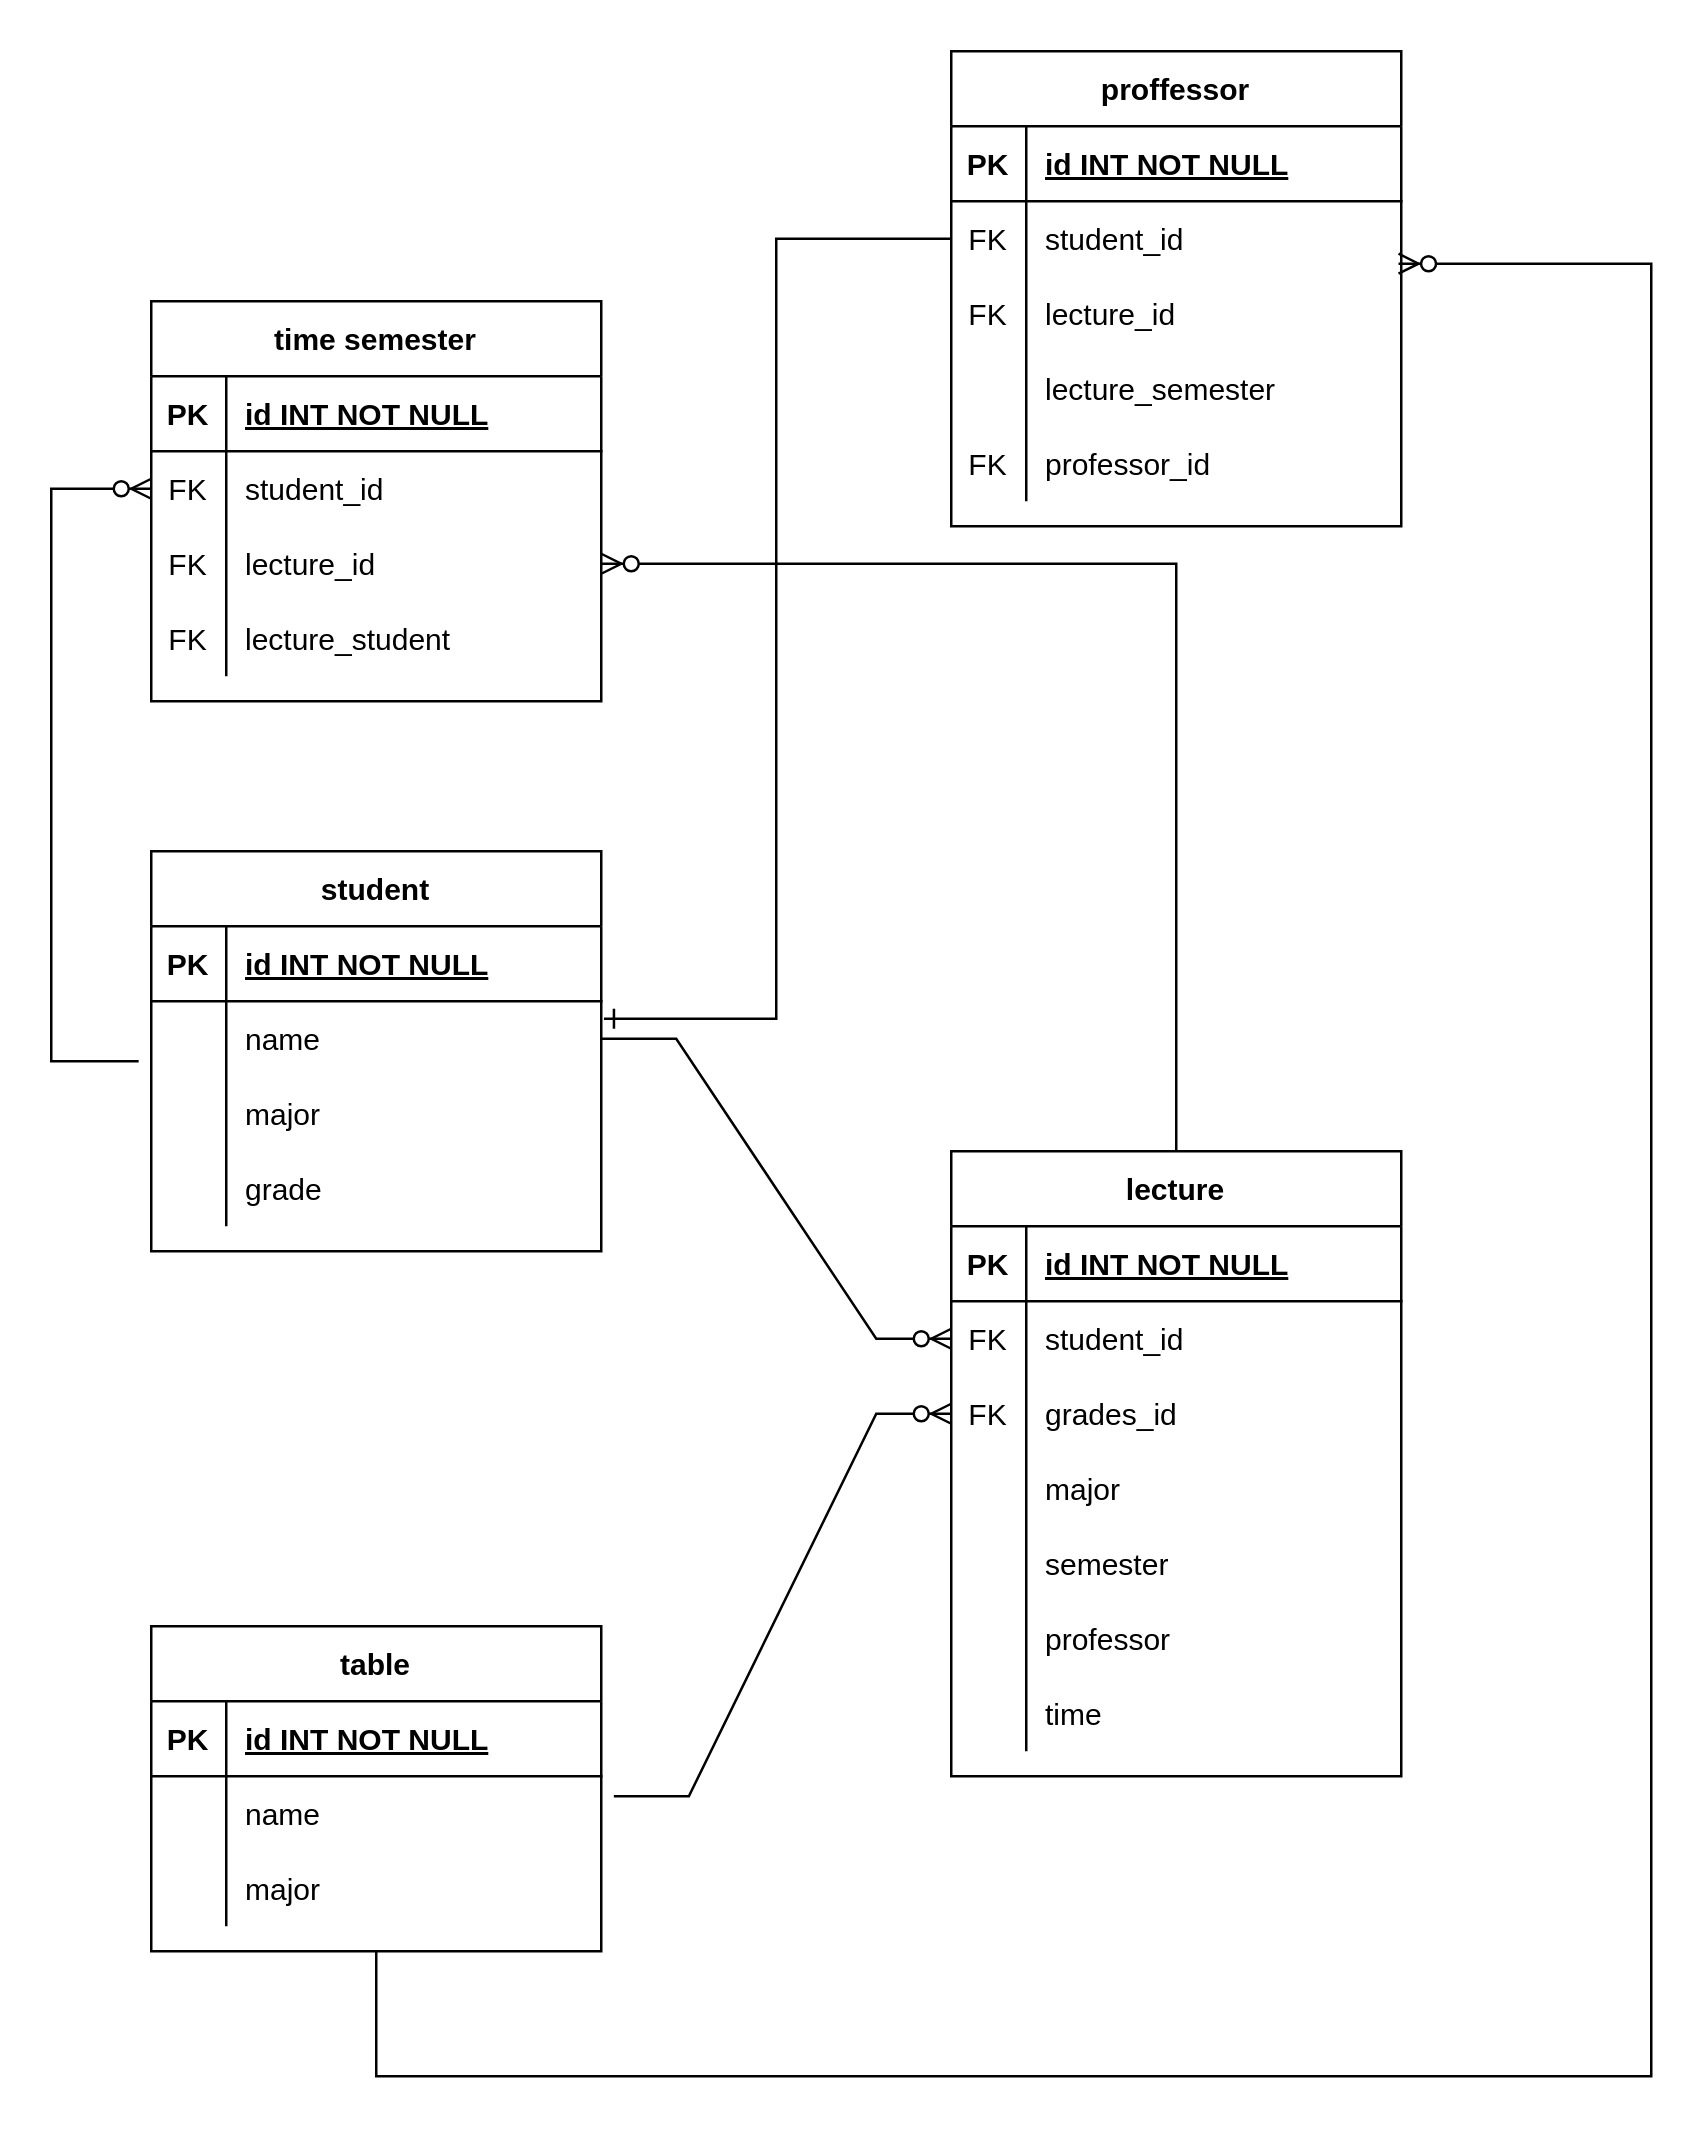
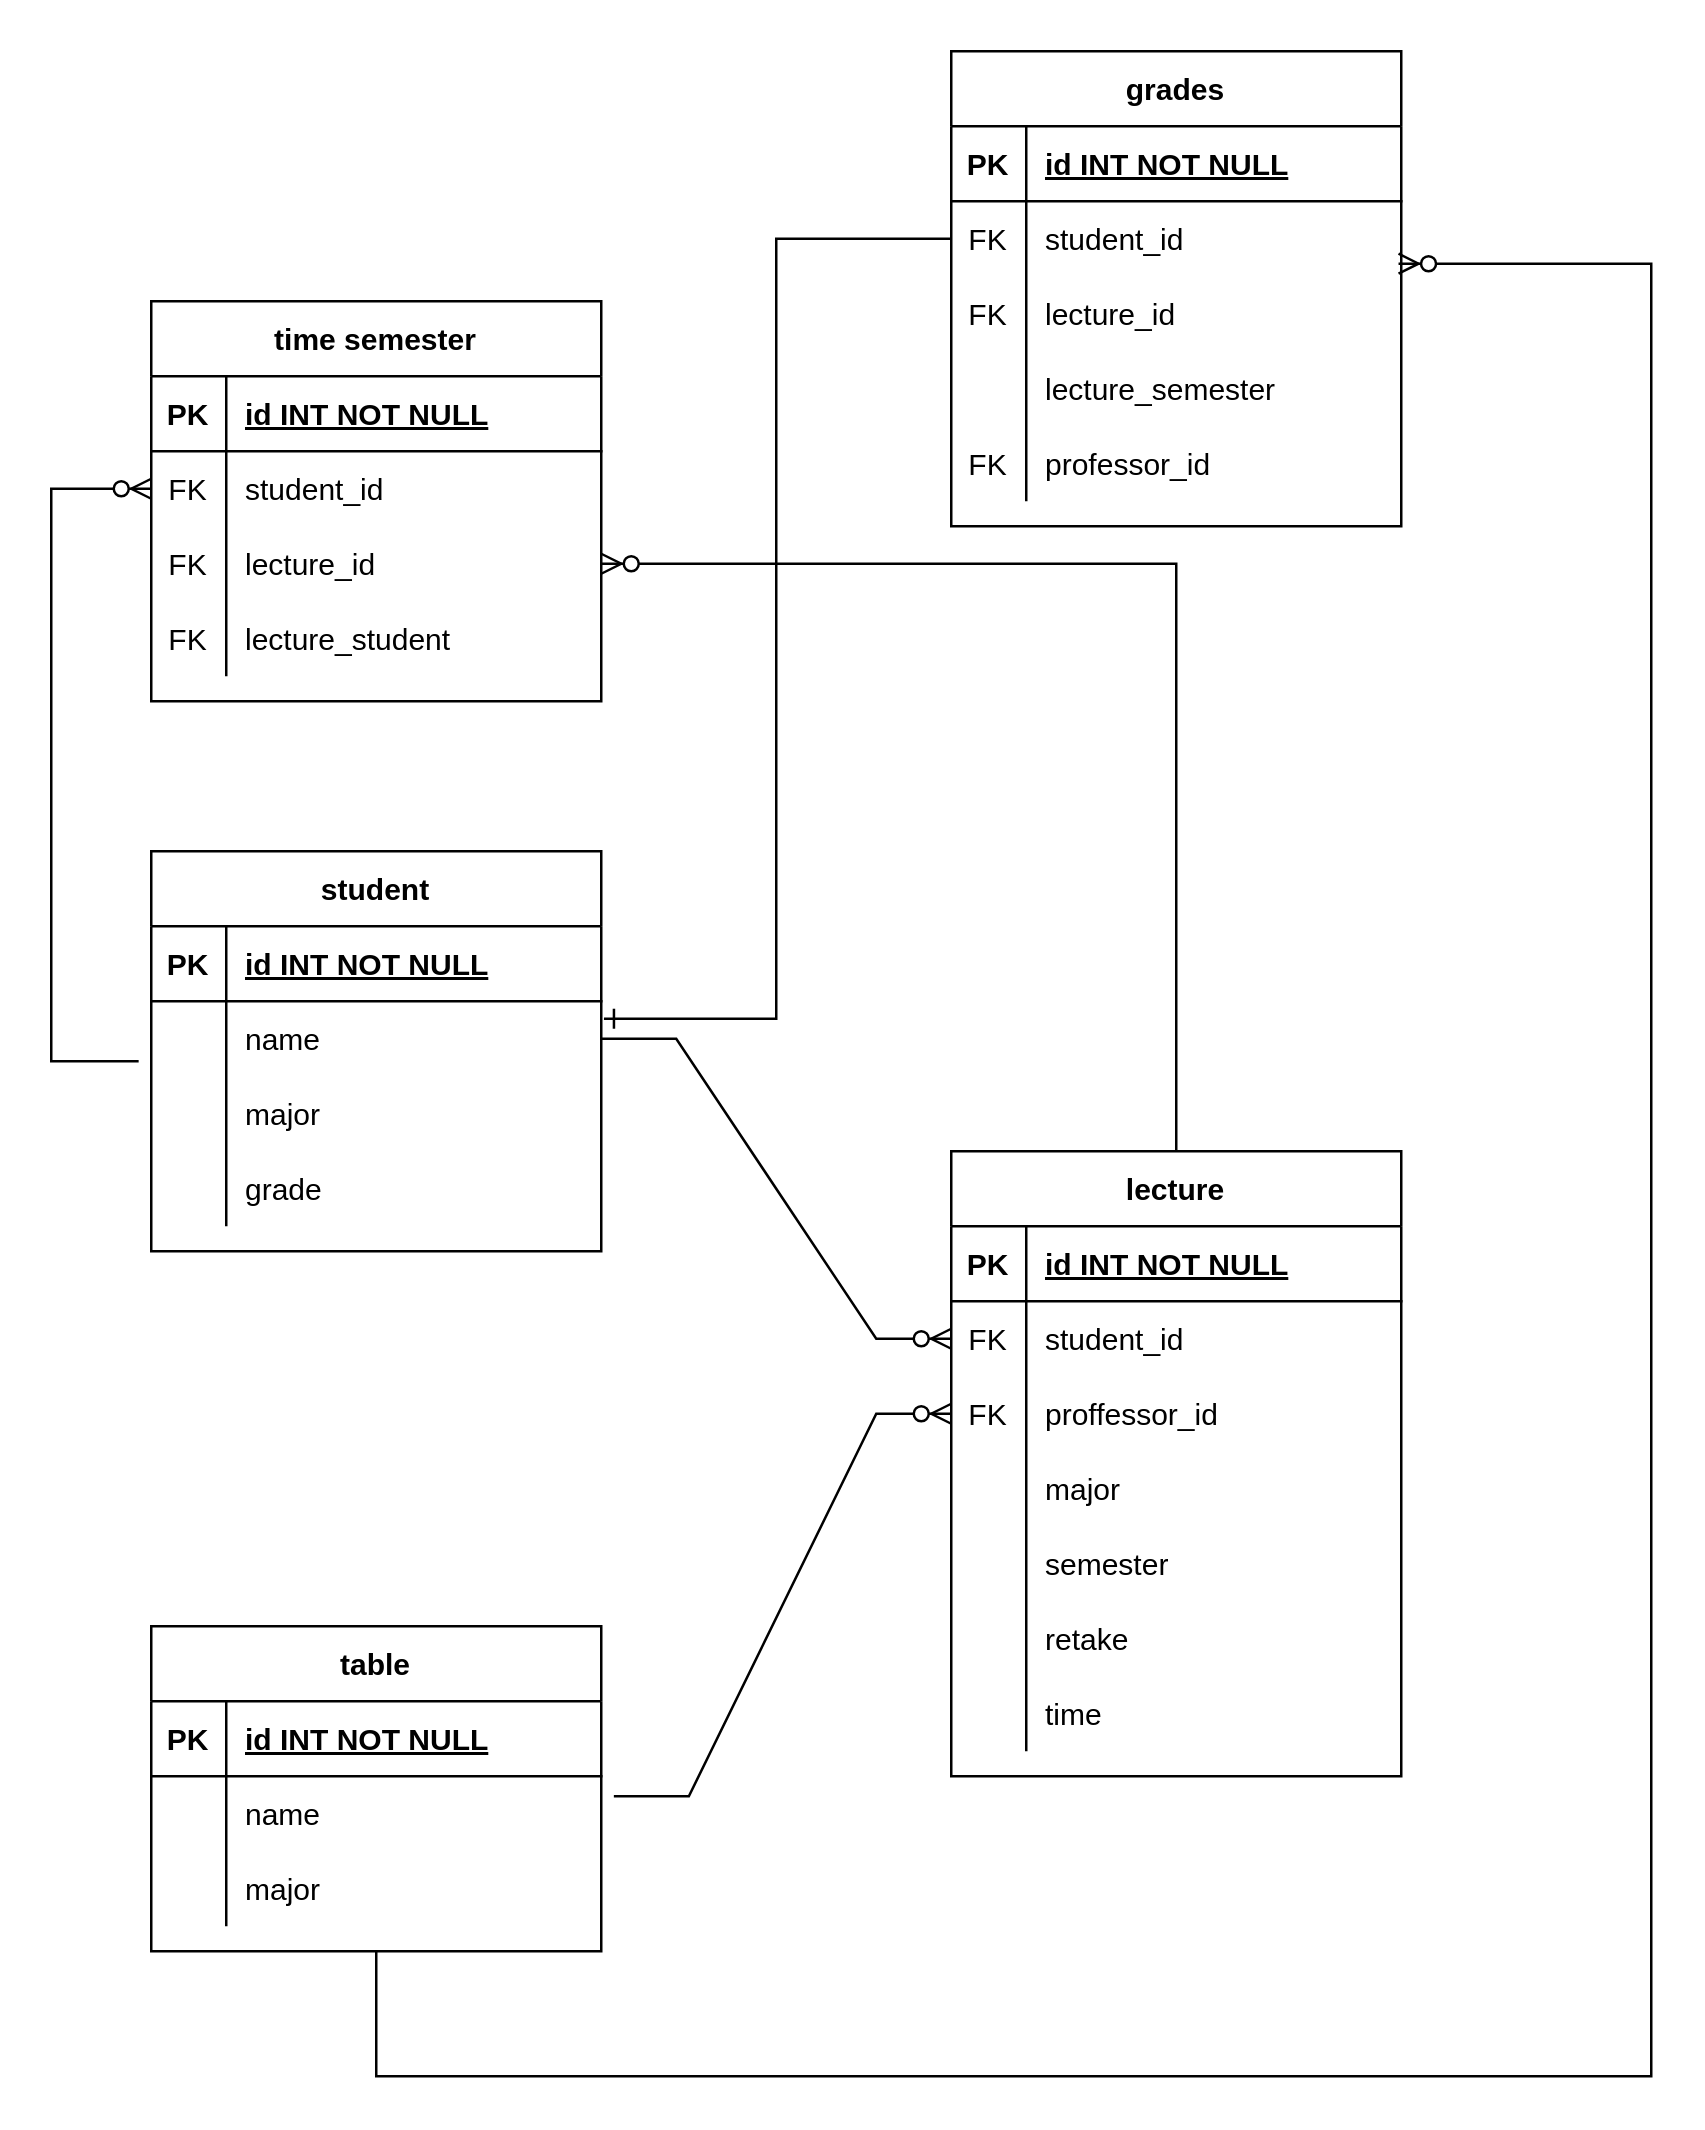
node "proffessor": label "proffessor" -> "grades"
node "grades_id": label "grades_id" -> "proffessor_id"
node "professor": label "professor" -> "retake"
